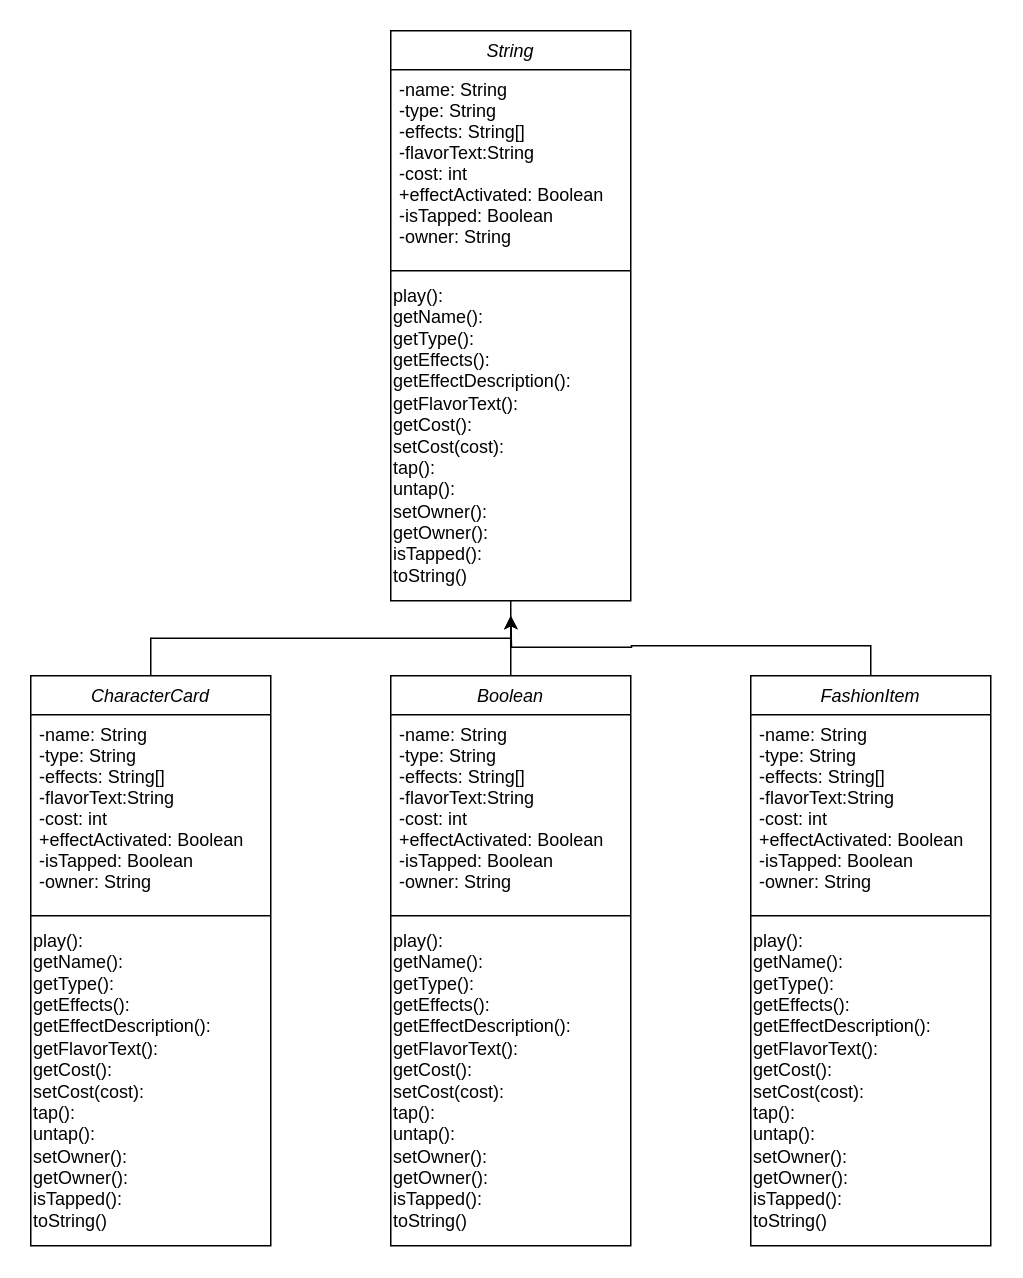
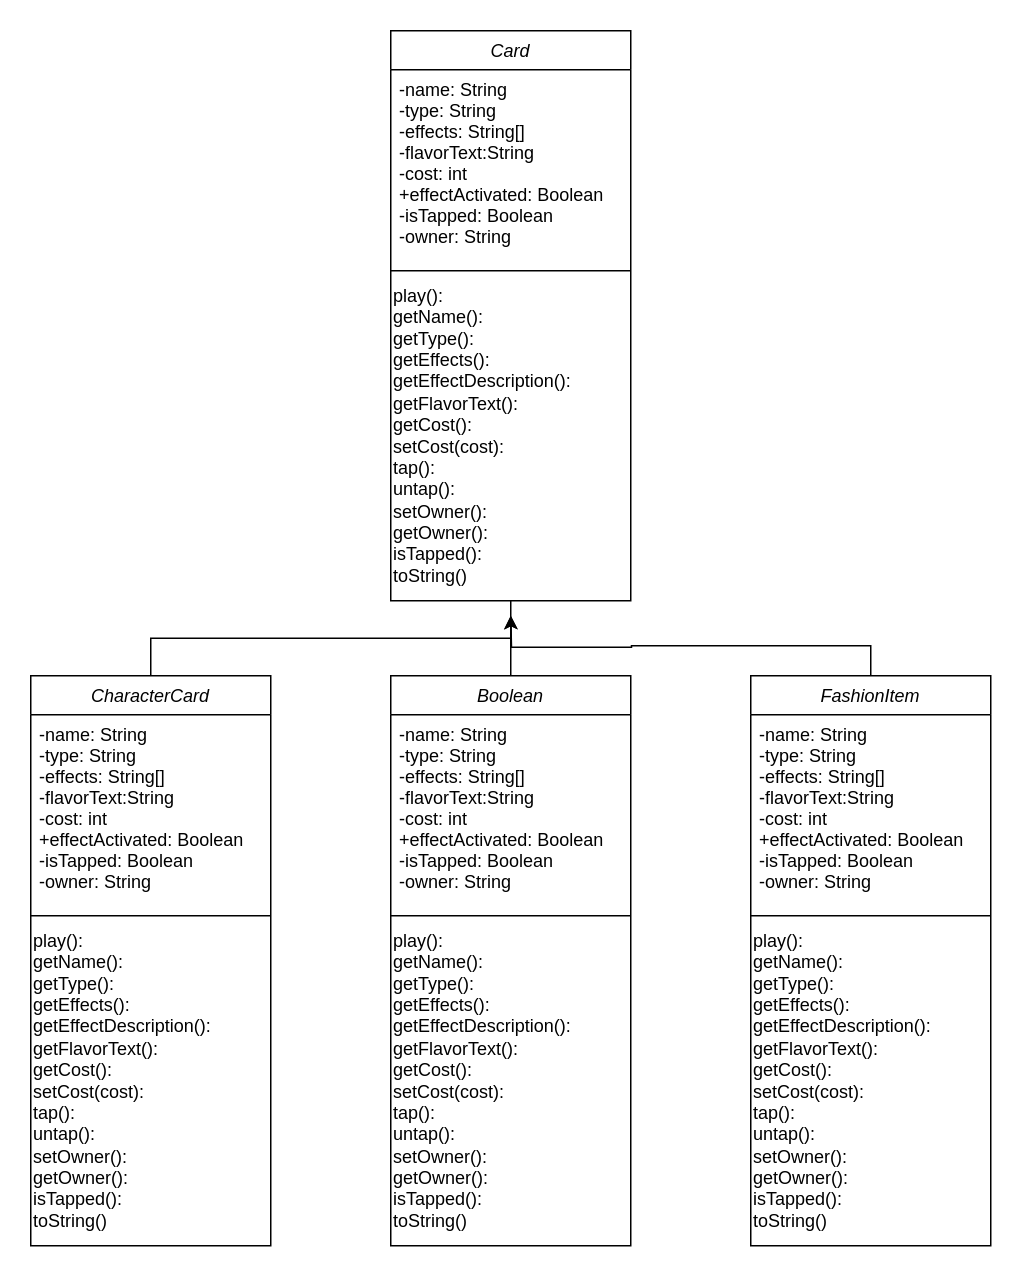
node "String": label "String" -> "Card"
